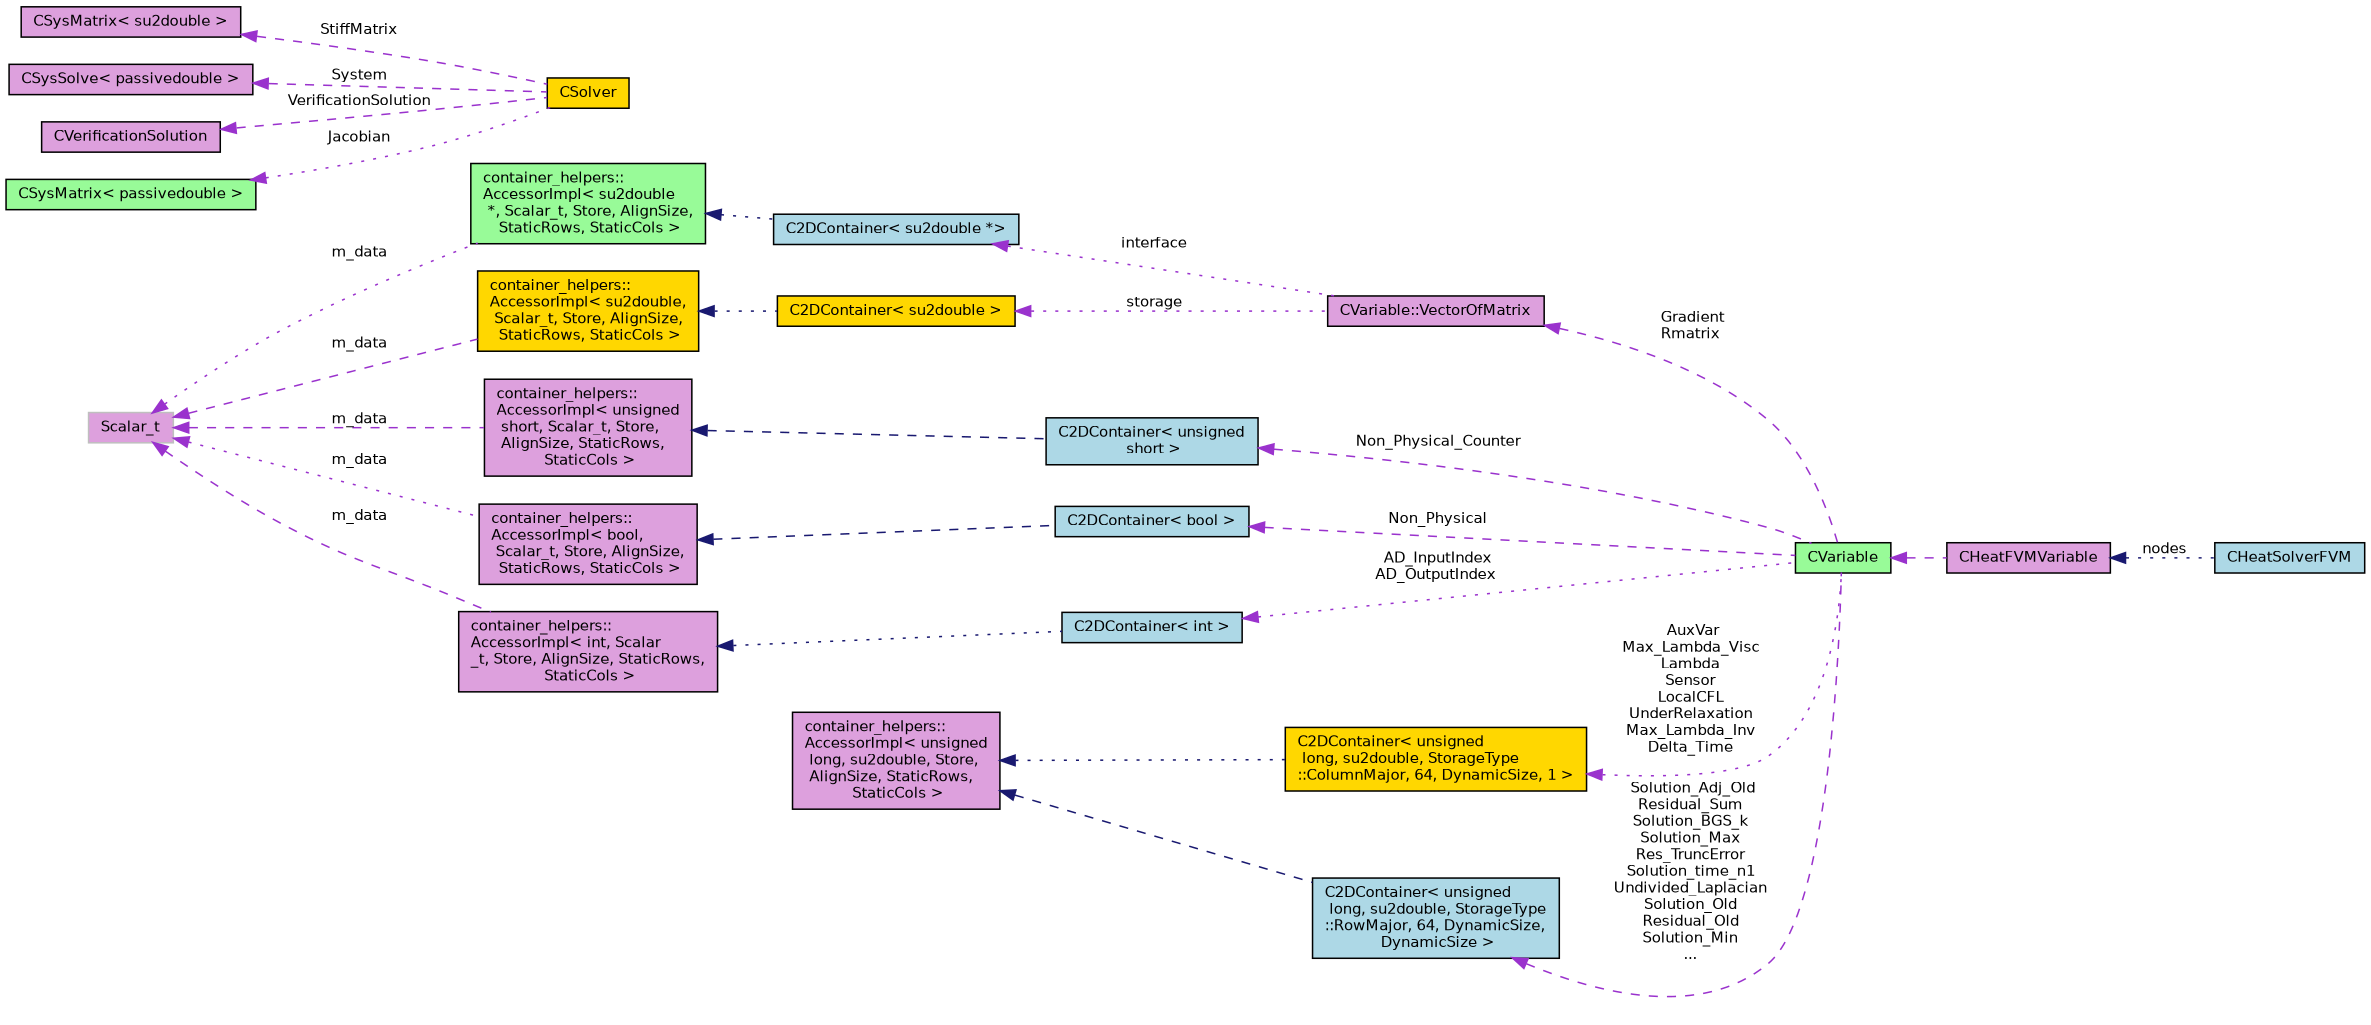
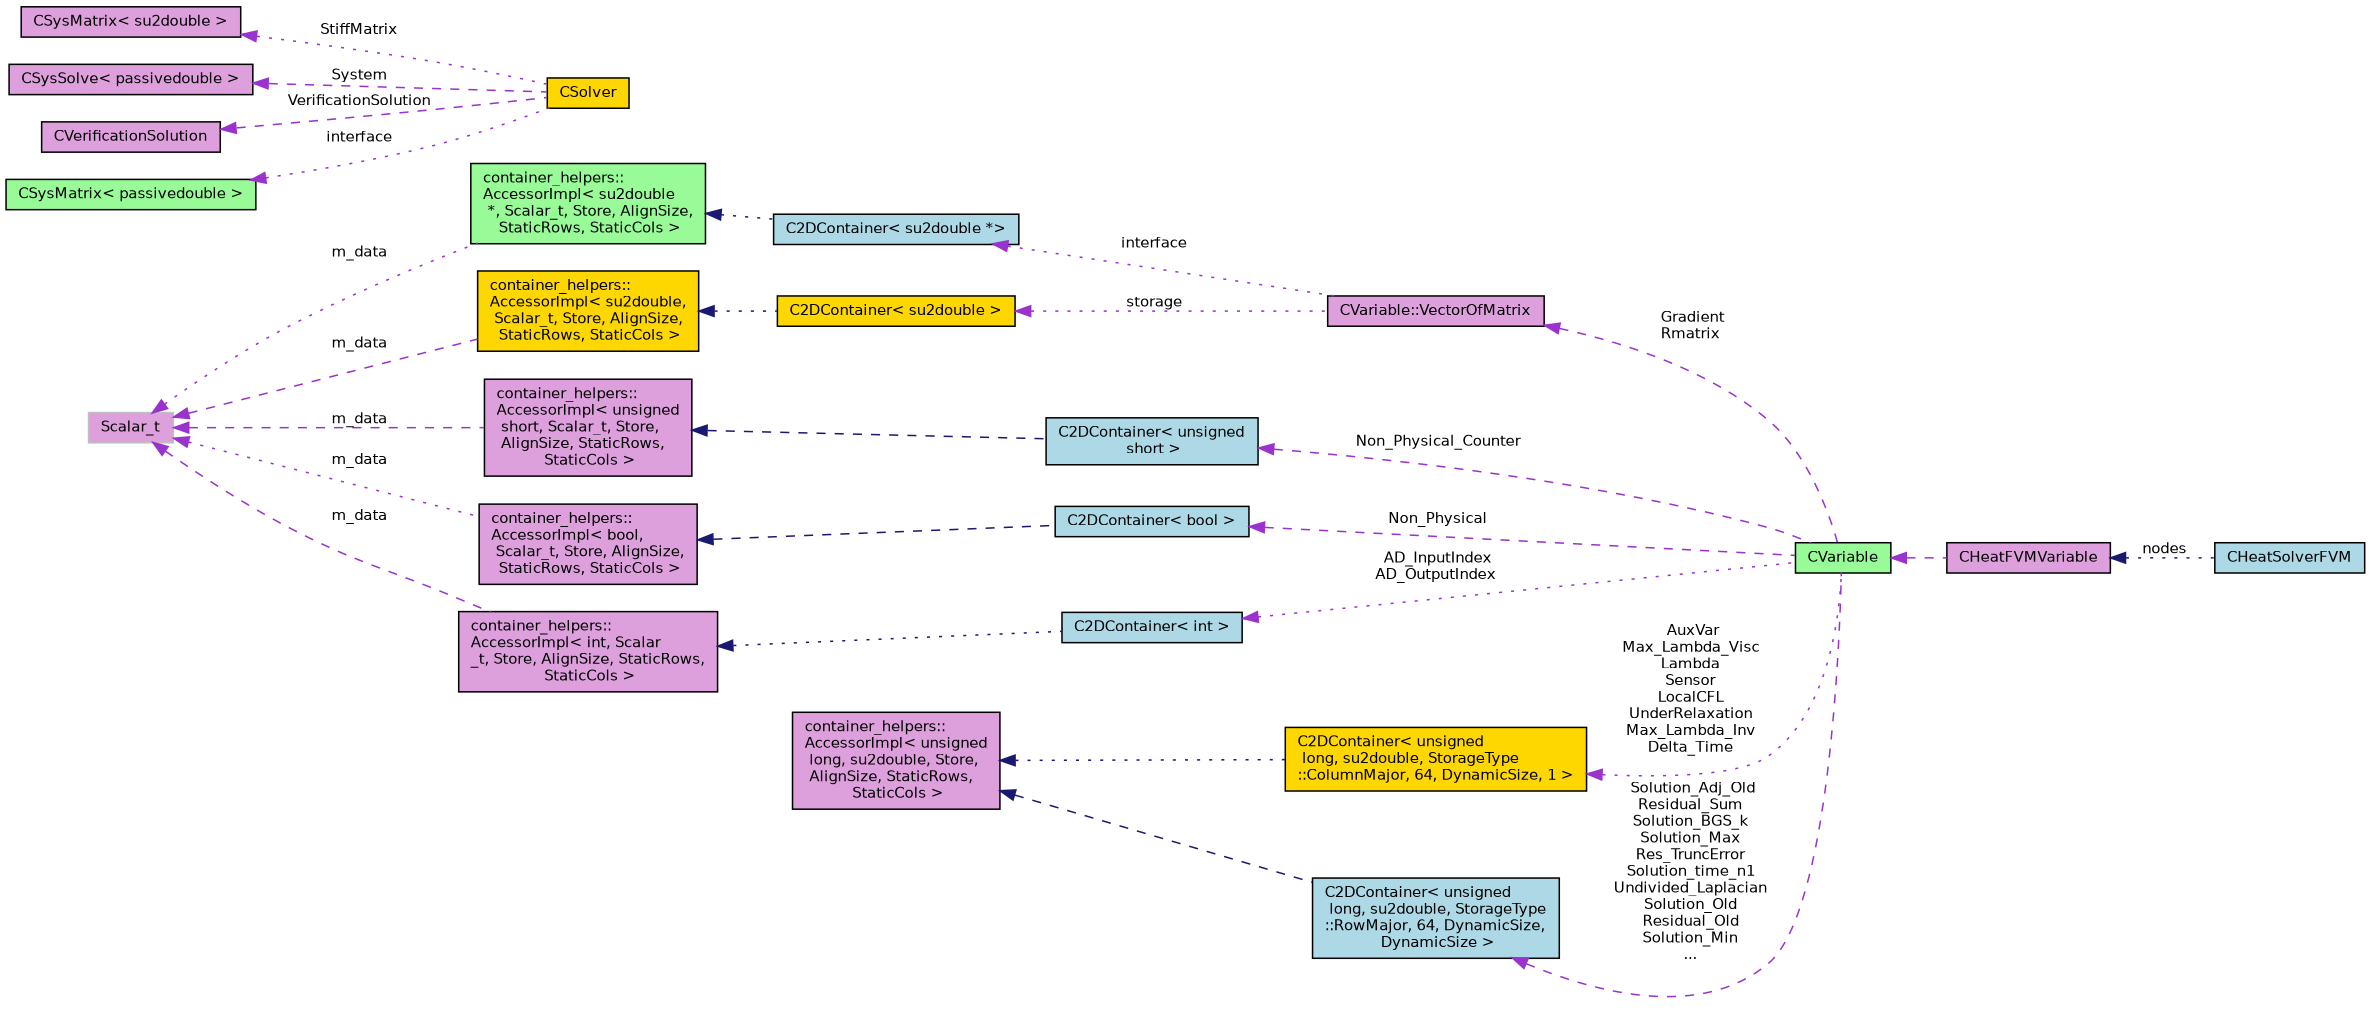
edge "CSolver" -> "CSysMatrix< su2double >": style dashed -> dotted
edge "CSolver" -> "CSysMatrix< passivedouble >": label " Jacobian" -> " interface"
